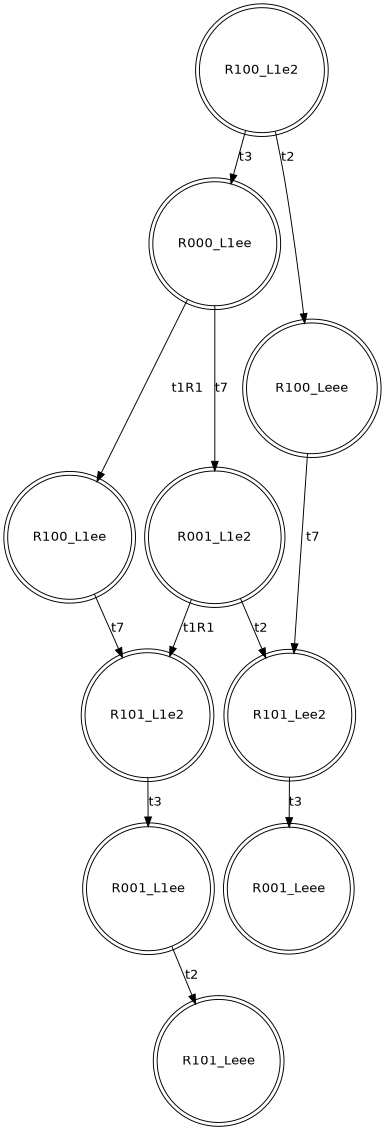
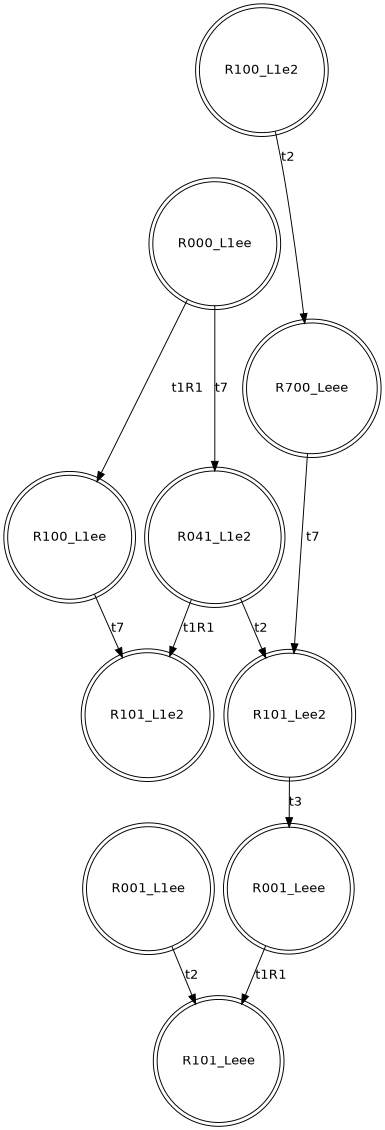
edge "R100_L1e2" -> "R000_L1ee": removed, label "t3"
node "R100_Leee": label "R100_Leee" -> "R700_Leee"
node "R001_L1e2": label "R001_L1e2" -> "R041_L1e2"
edge "R101_L1e2" -> "R001_L1ee": removed, label "t3"
edge "R001_Leee" -> "R101_Leee": added, label "t1R1"
